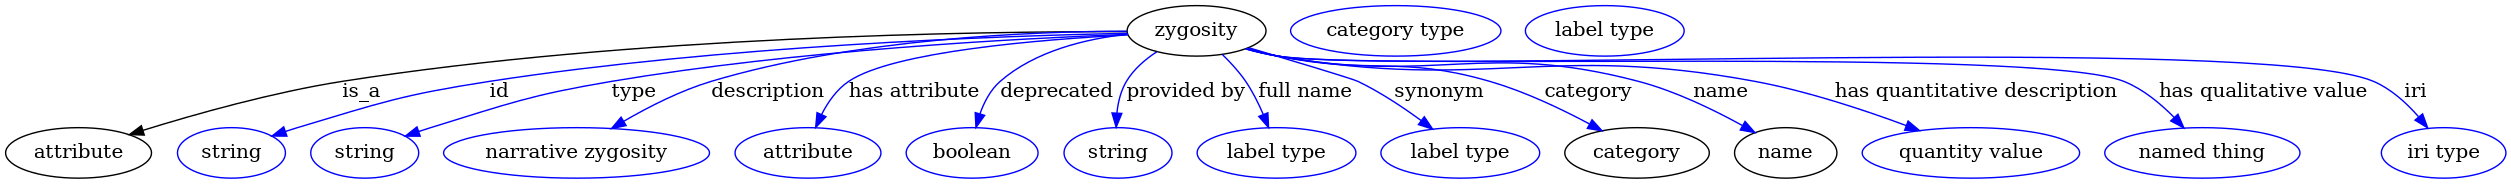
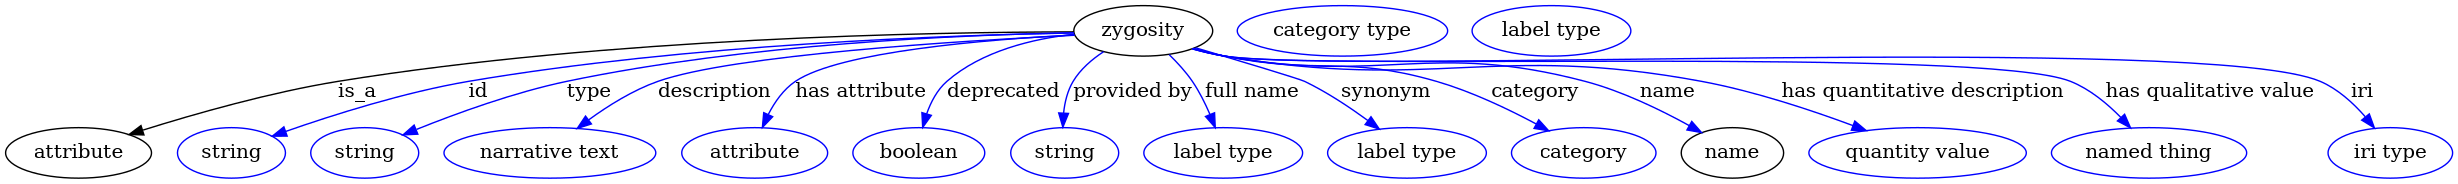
node "narrative zygosity": label "narrative zygosity" -> "narrative text"
node "category": color black -> blue
